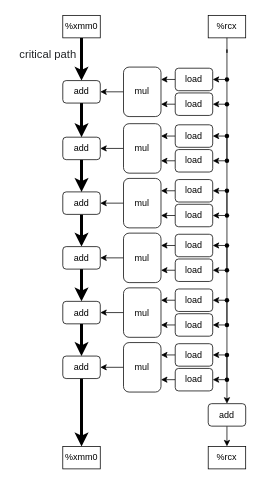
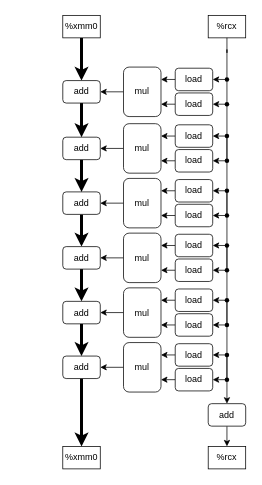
node "critical path": removed
